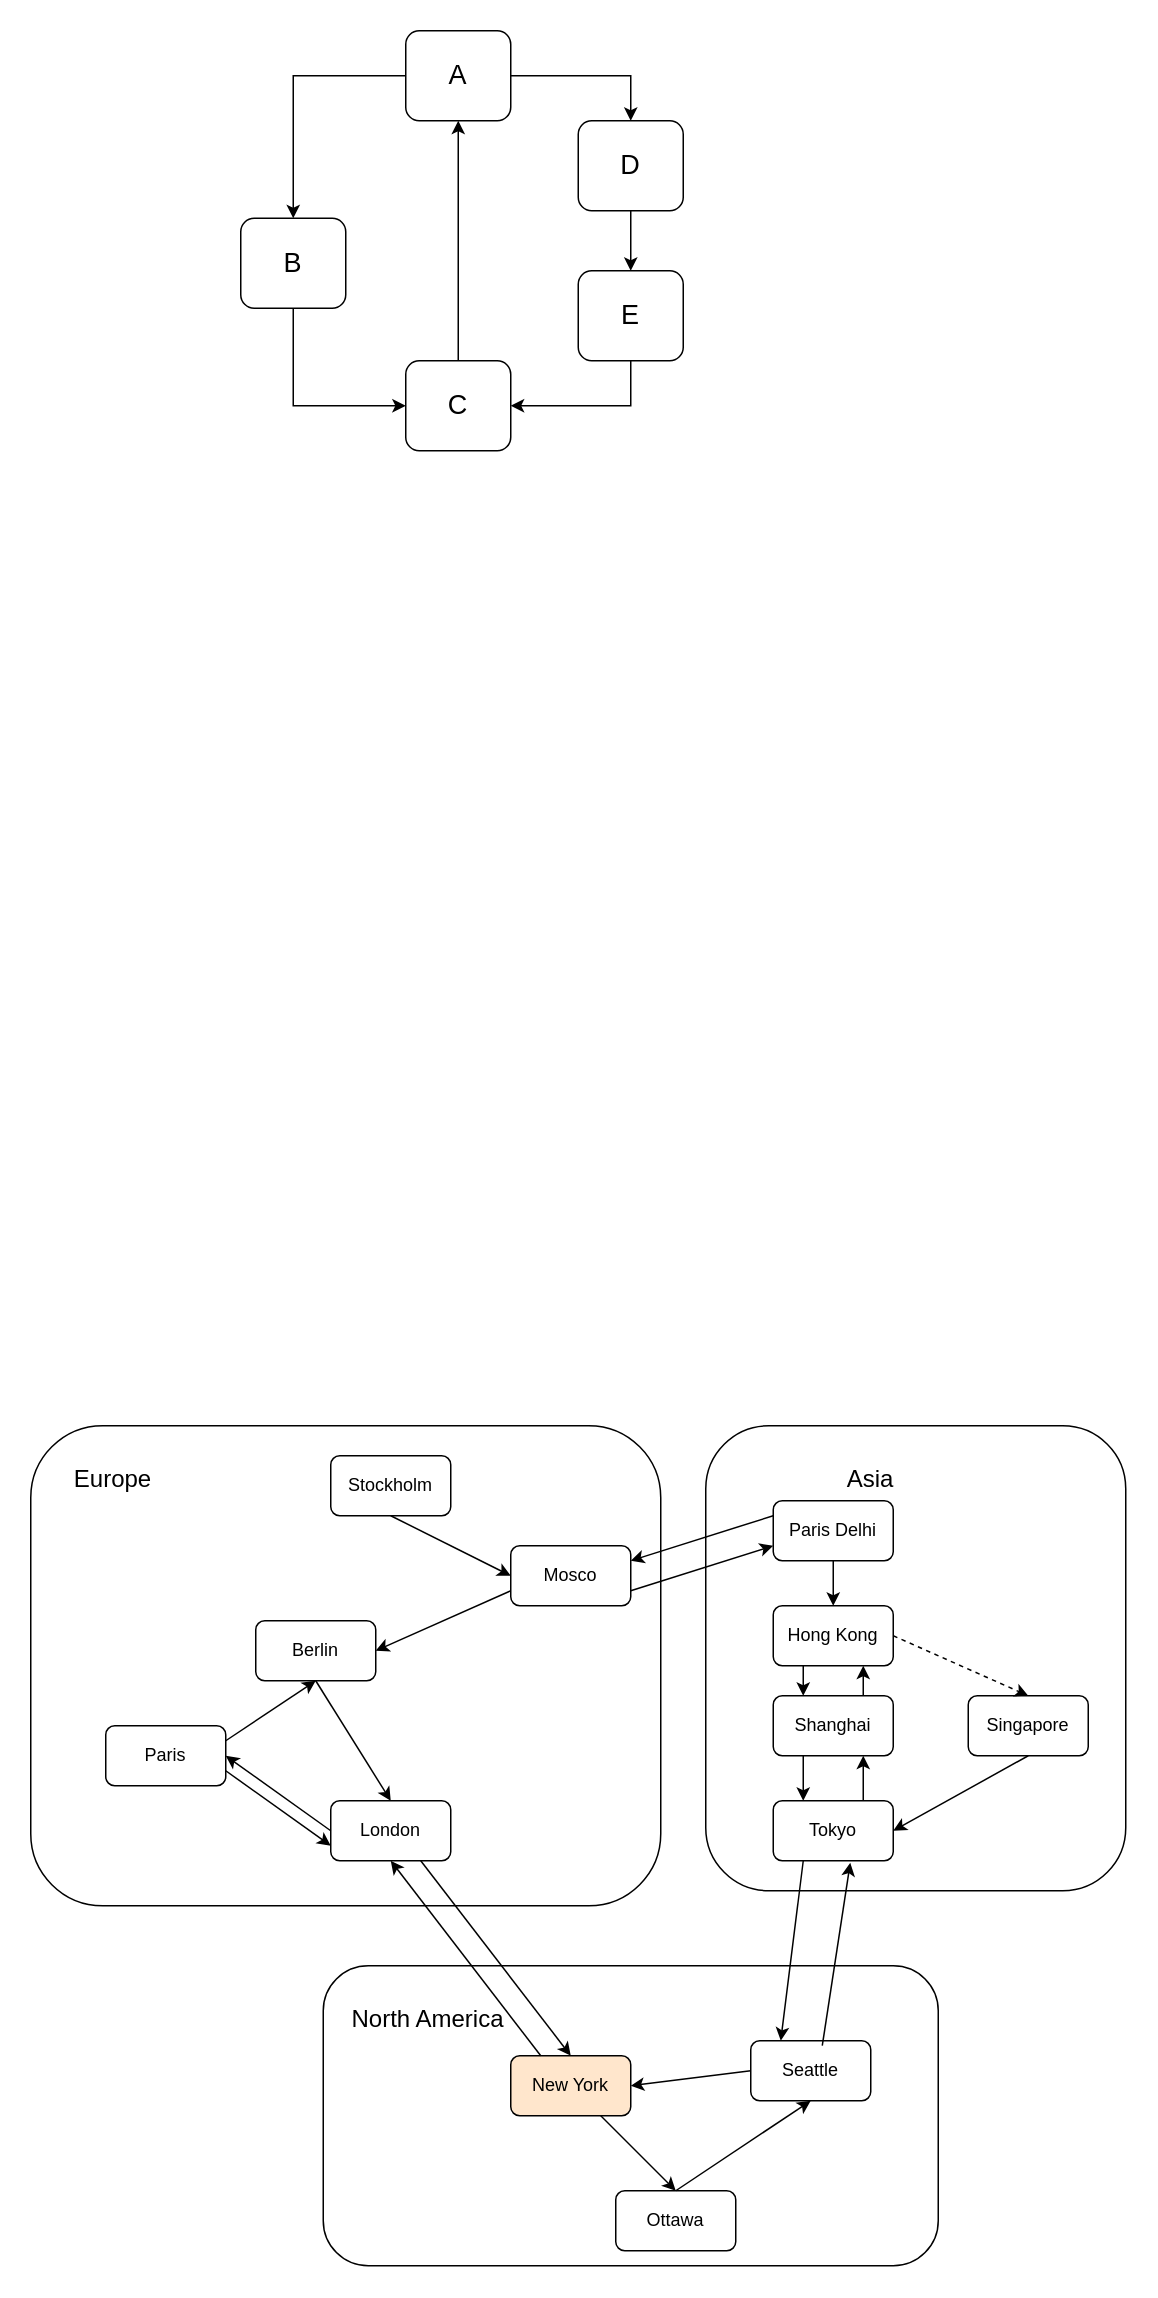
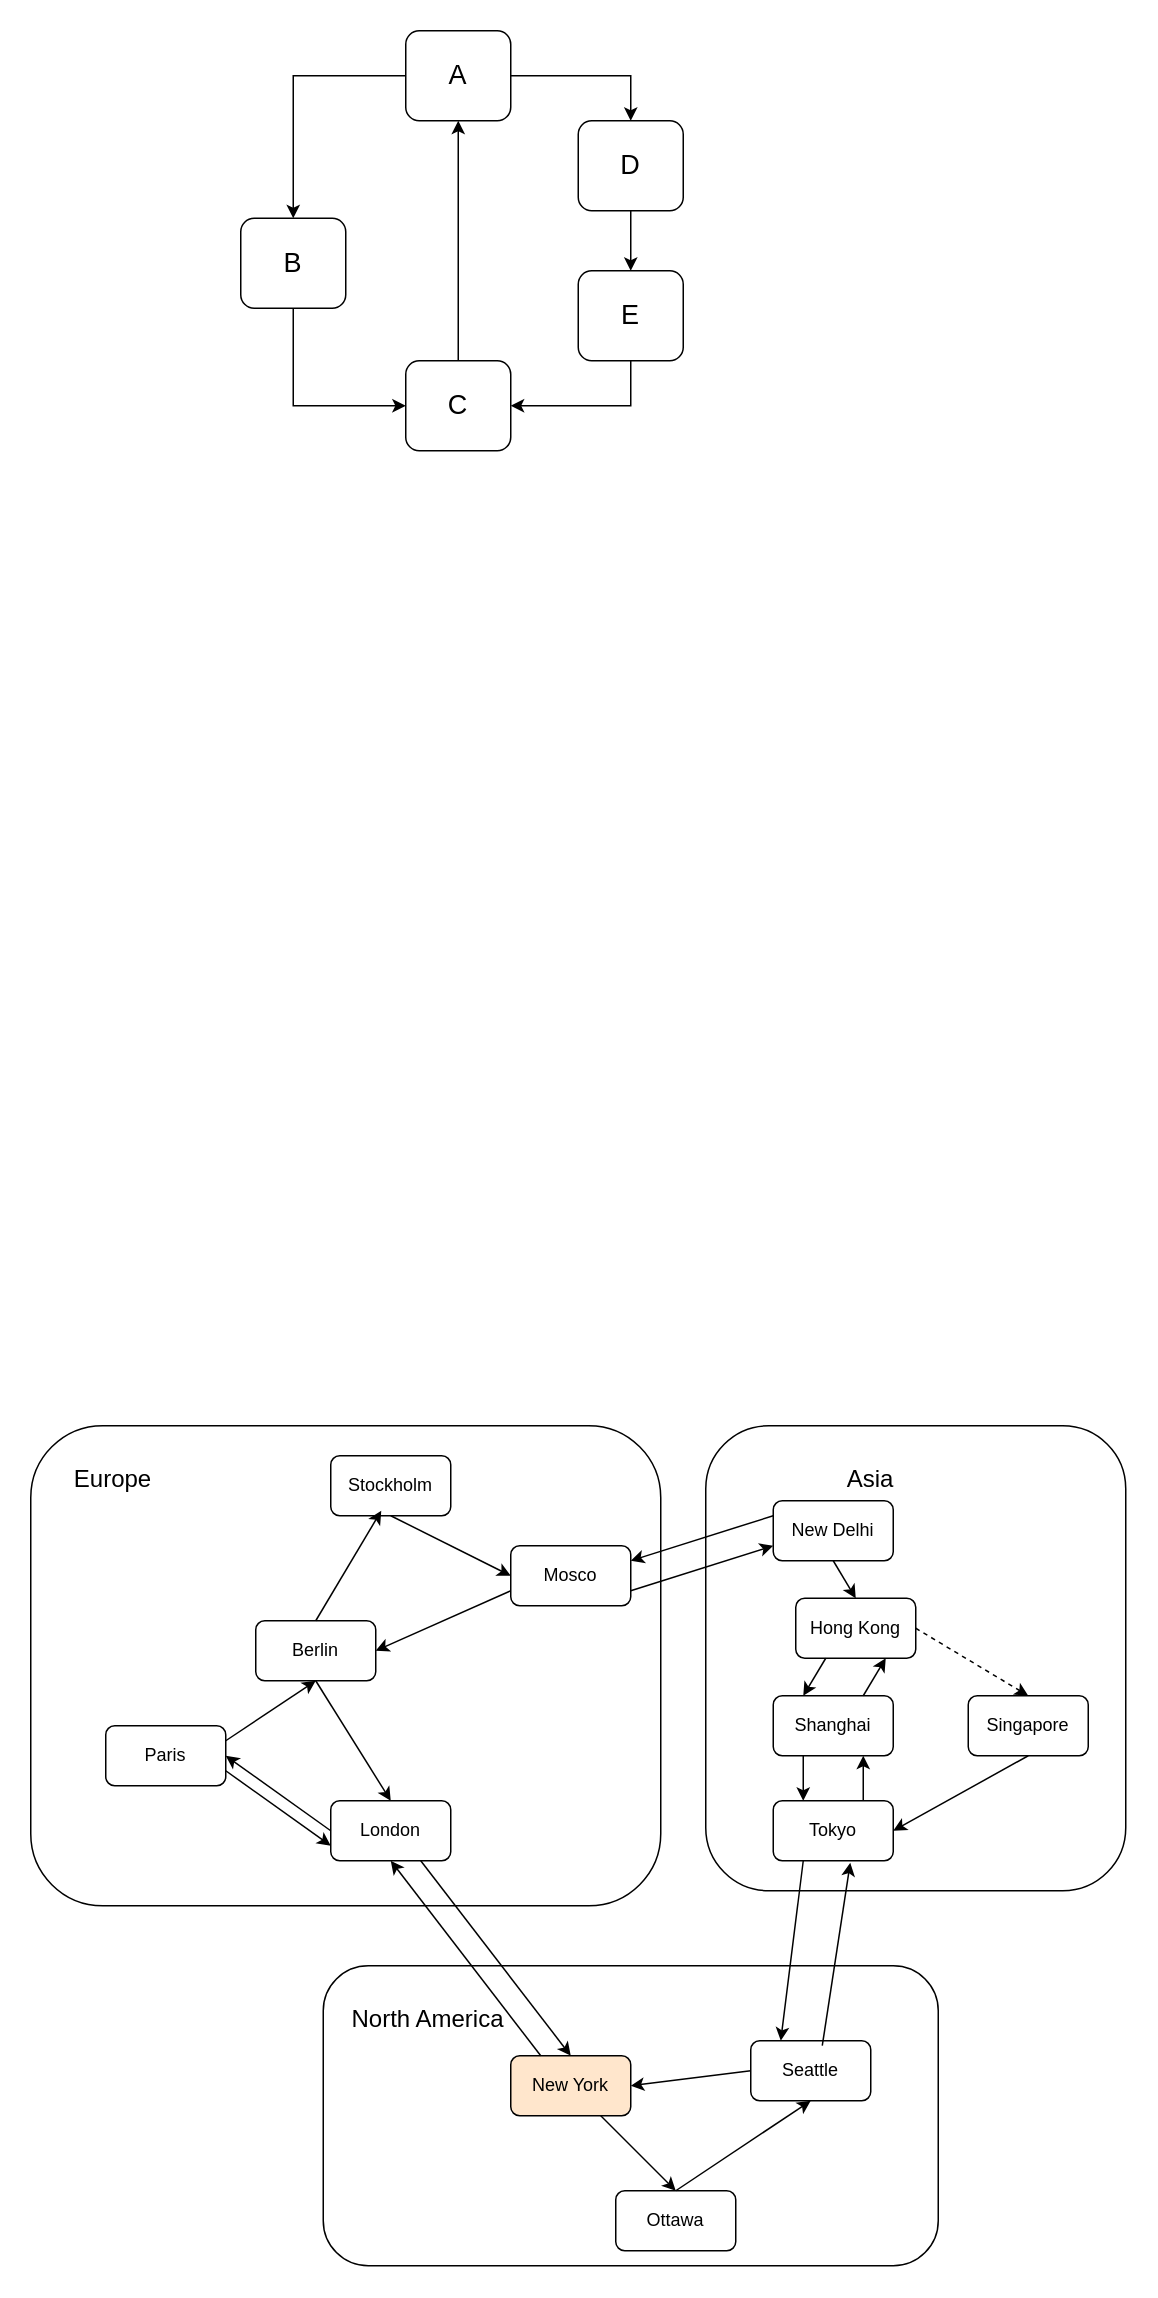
node "Paris Delhi": label "Paris Delhi" -> "New Delhi"
edge "Berlin" -> "Stockholm": added
node "Hong Kong": moved (833, 1636) -> (856, 1628)
